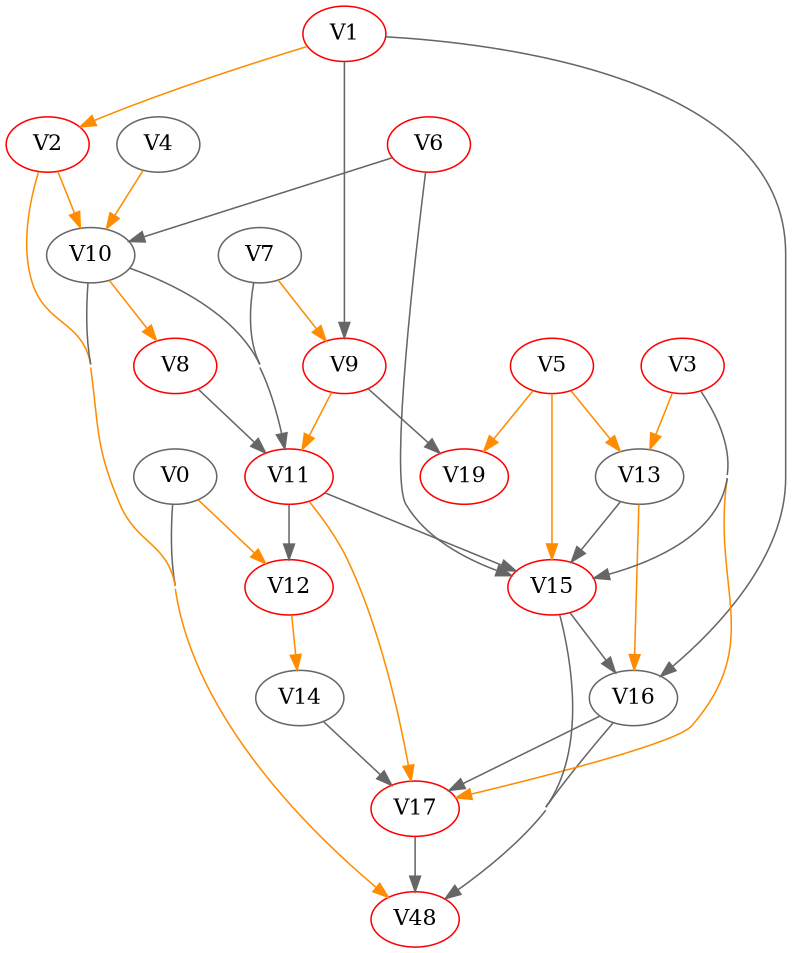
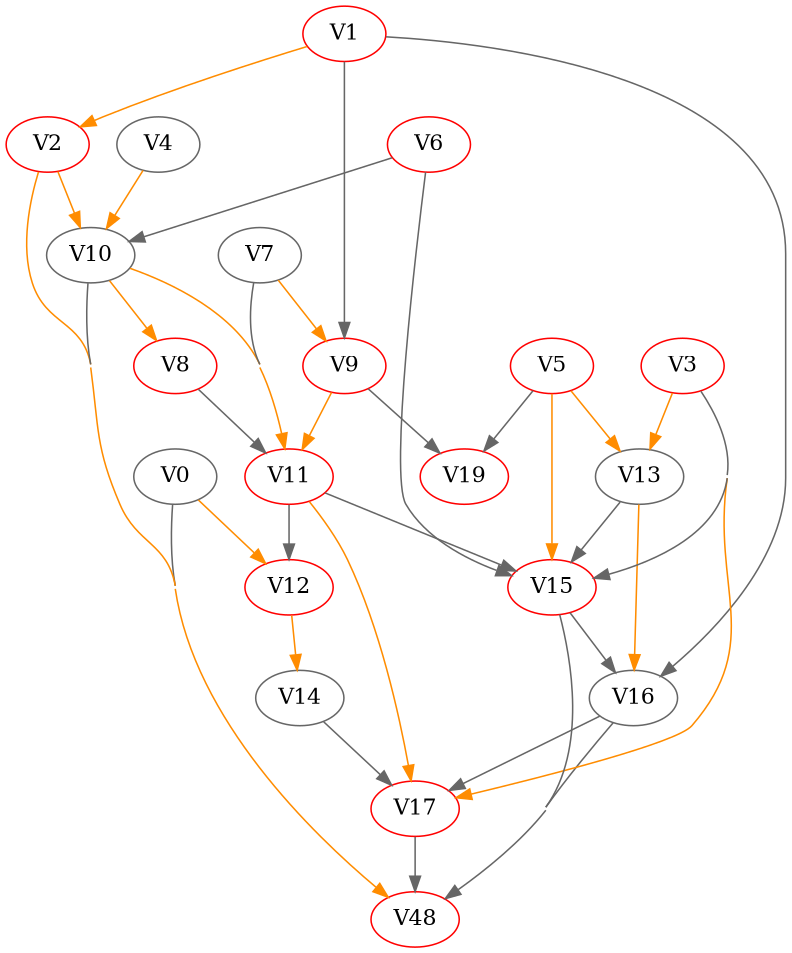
edge "V10" -> "V11": color gray40 -> darkorange
edge "V5" -> "V19": color darkorange -> gray40
